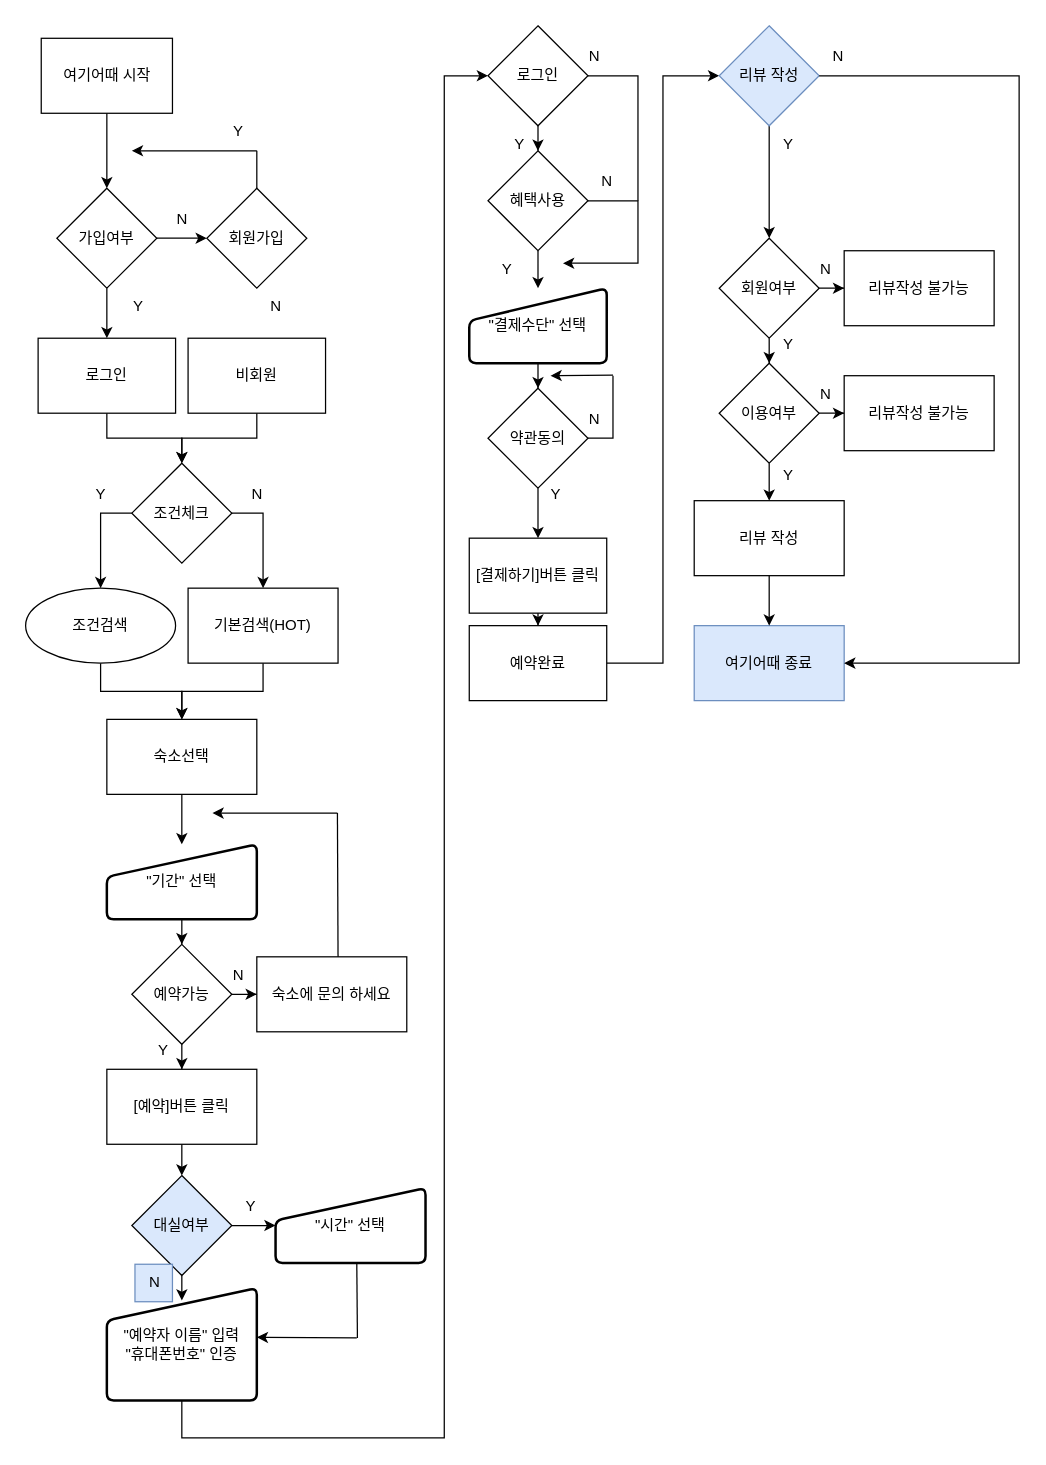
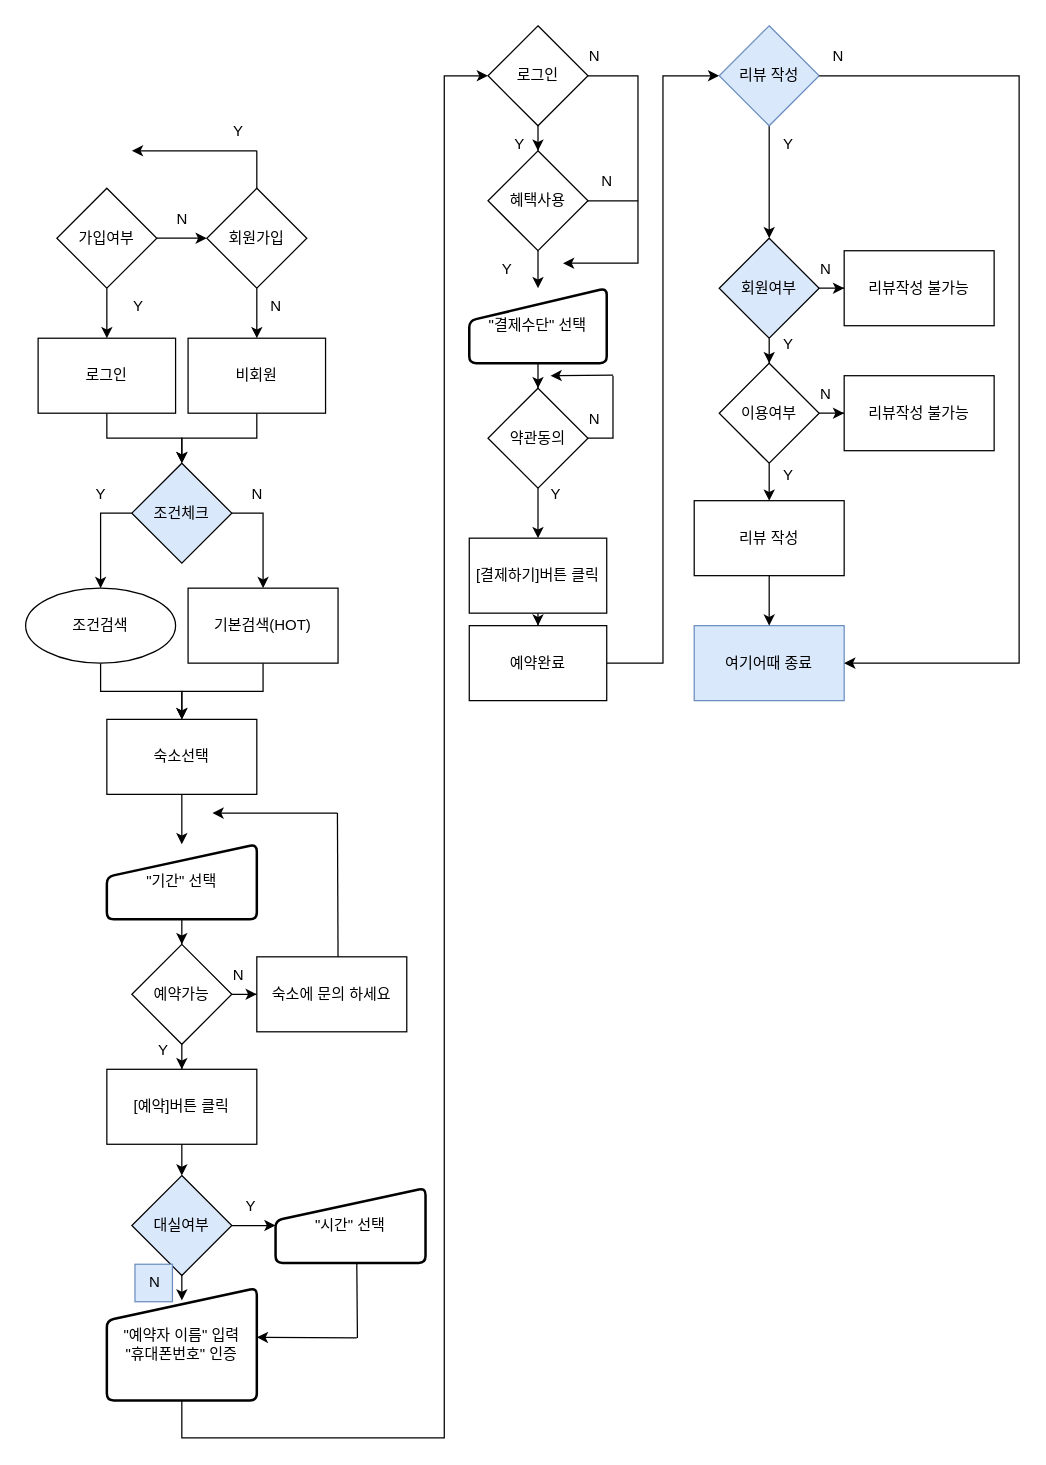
node "여기어때 시작": removed
edge "여기어때 시작" -> "가입여부": removed
node "회원여부": fillcolor #ffffff -> #dae8fc
edge "회원가입" -> "비회원": added
node "조건체크": fillcolor #ffffff -> #dae8fc
